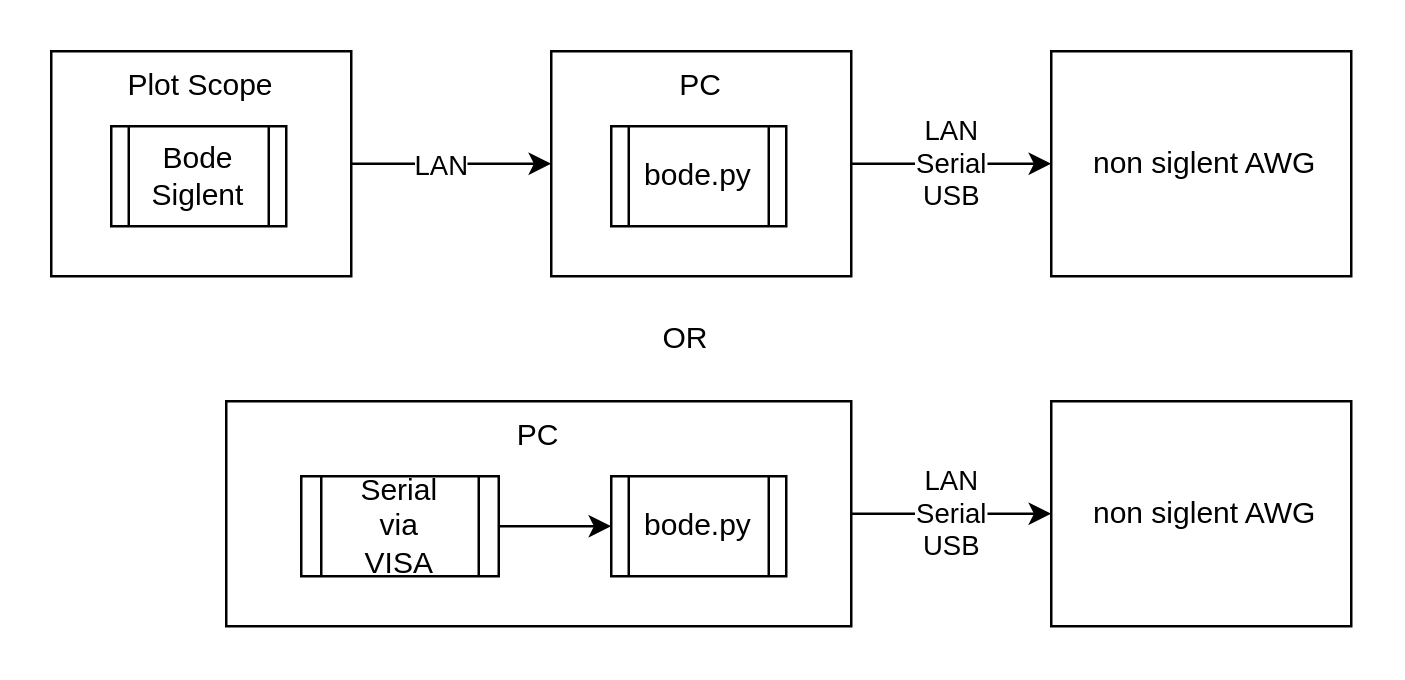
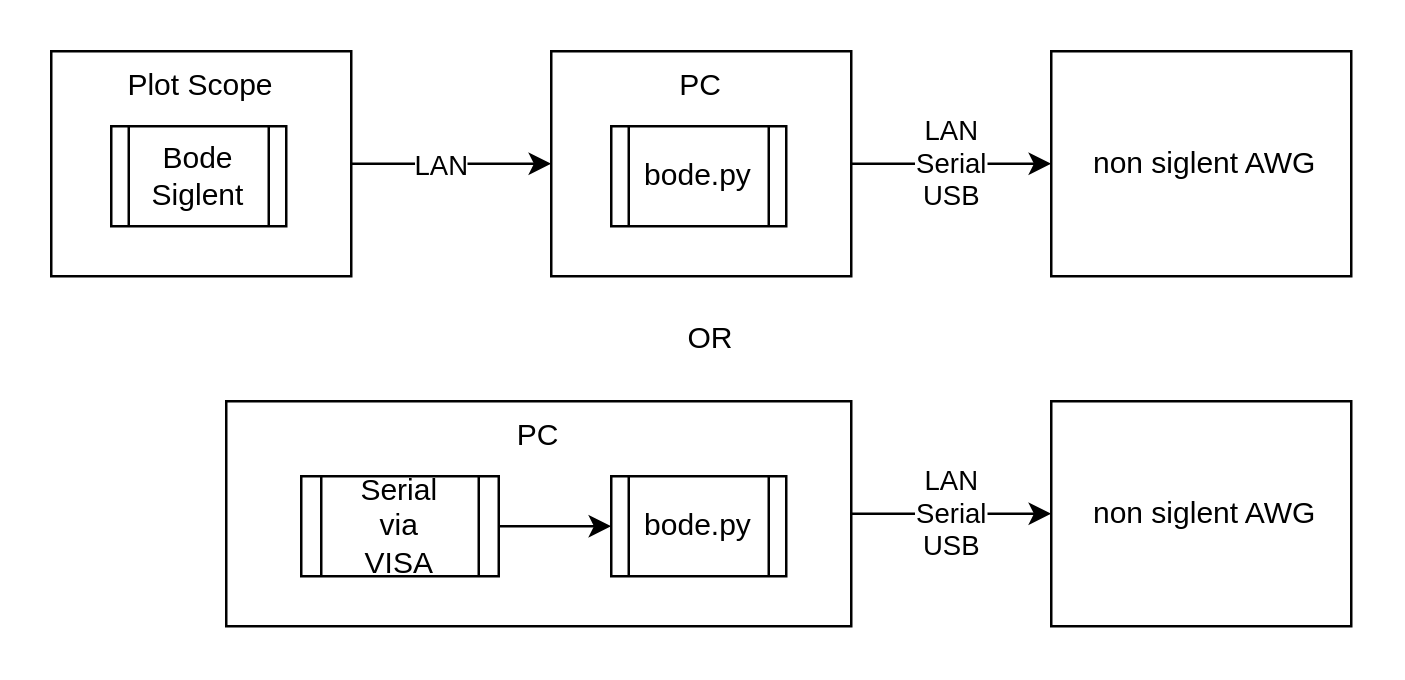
node "OR": moved (686, 339) -> (711, 339)
